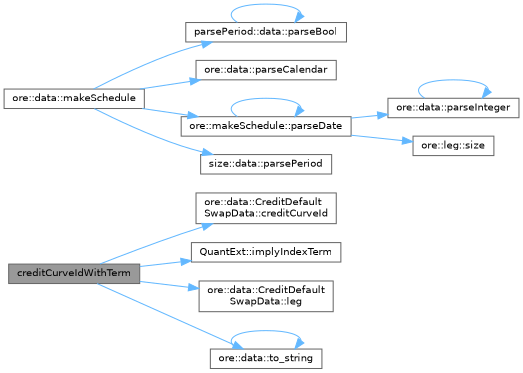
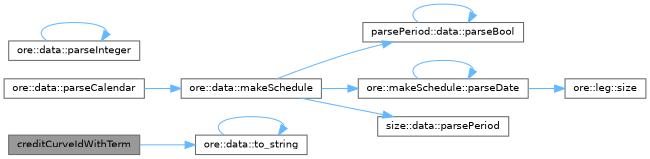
edge "ore::data::makeSchedule" -> "ore::data::parseCalendar": reversed
edge "ore::makeSchedule::parseDate" -> "ore::data::parseInteger": removed
node "ore::data::CreditDefault SwapData::creditCurveId": removed
node "QuantExt::implyIndexTerm": removed
node "ore::data::CreditDefault SwapData::leg": removed
